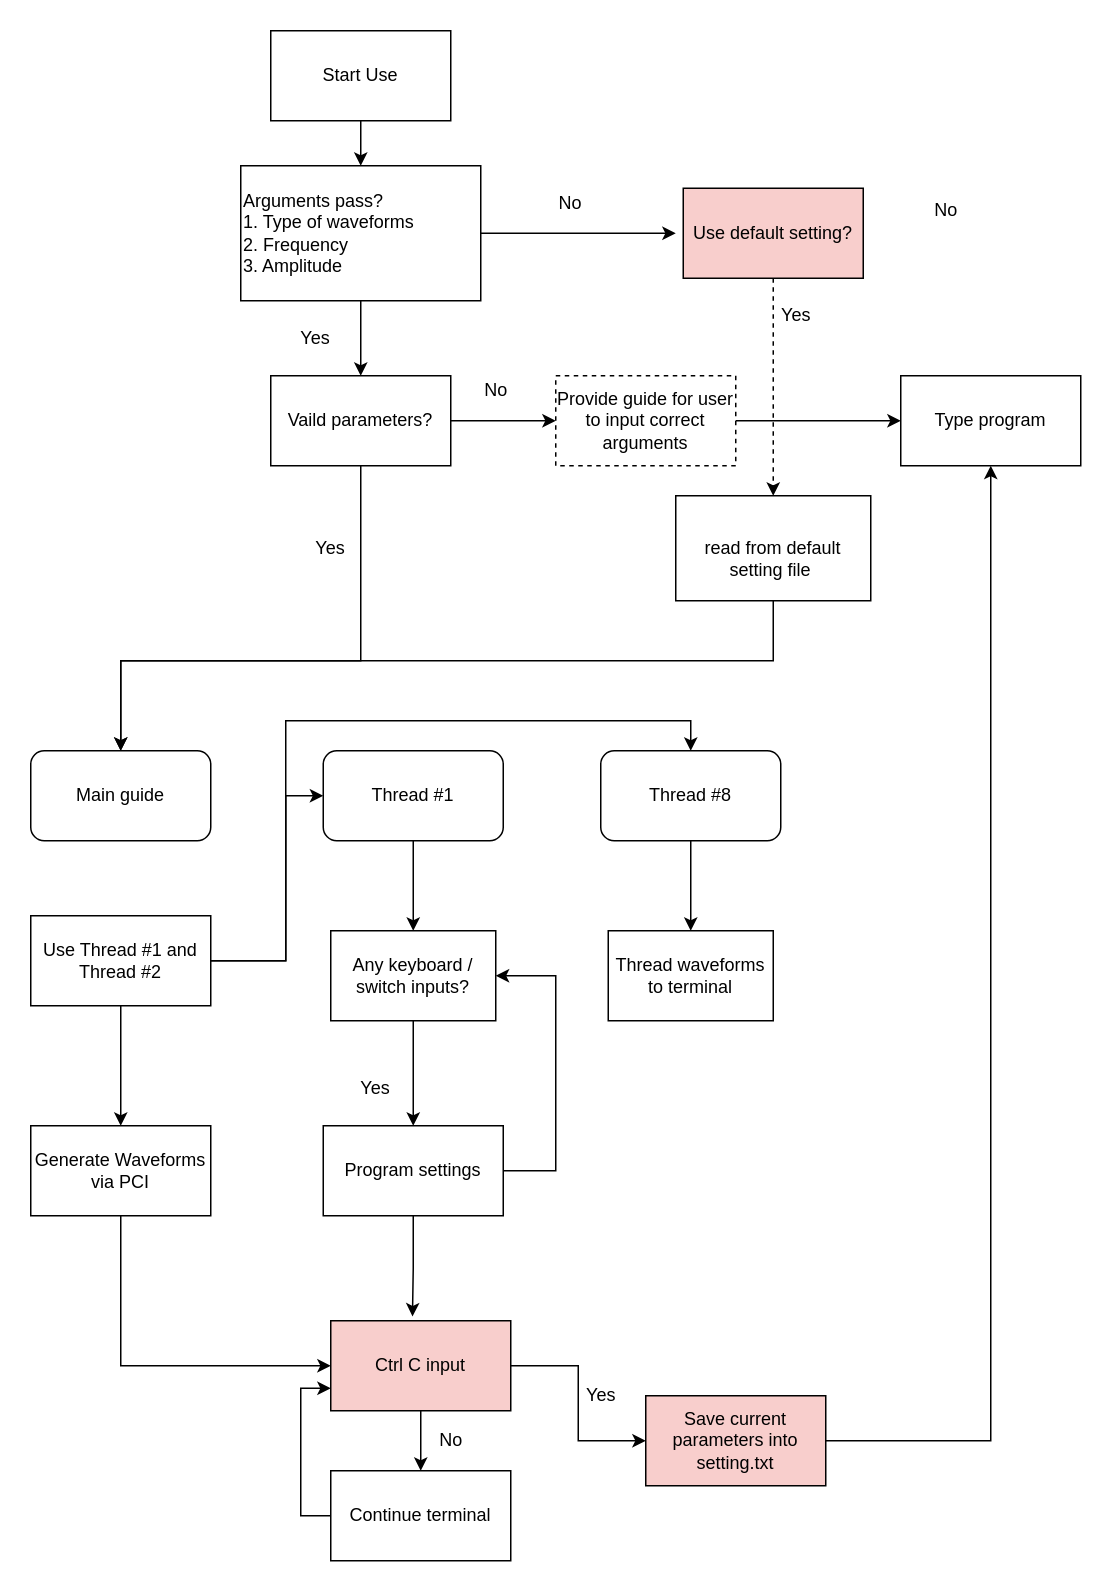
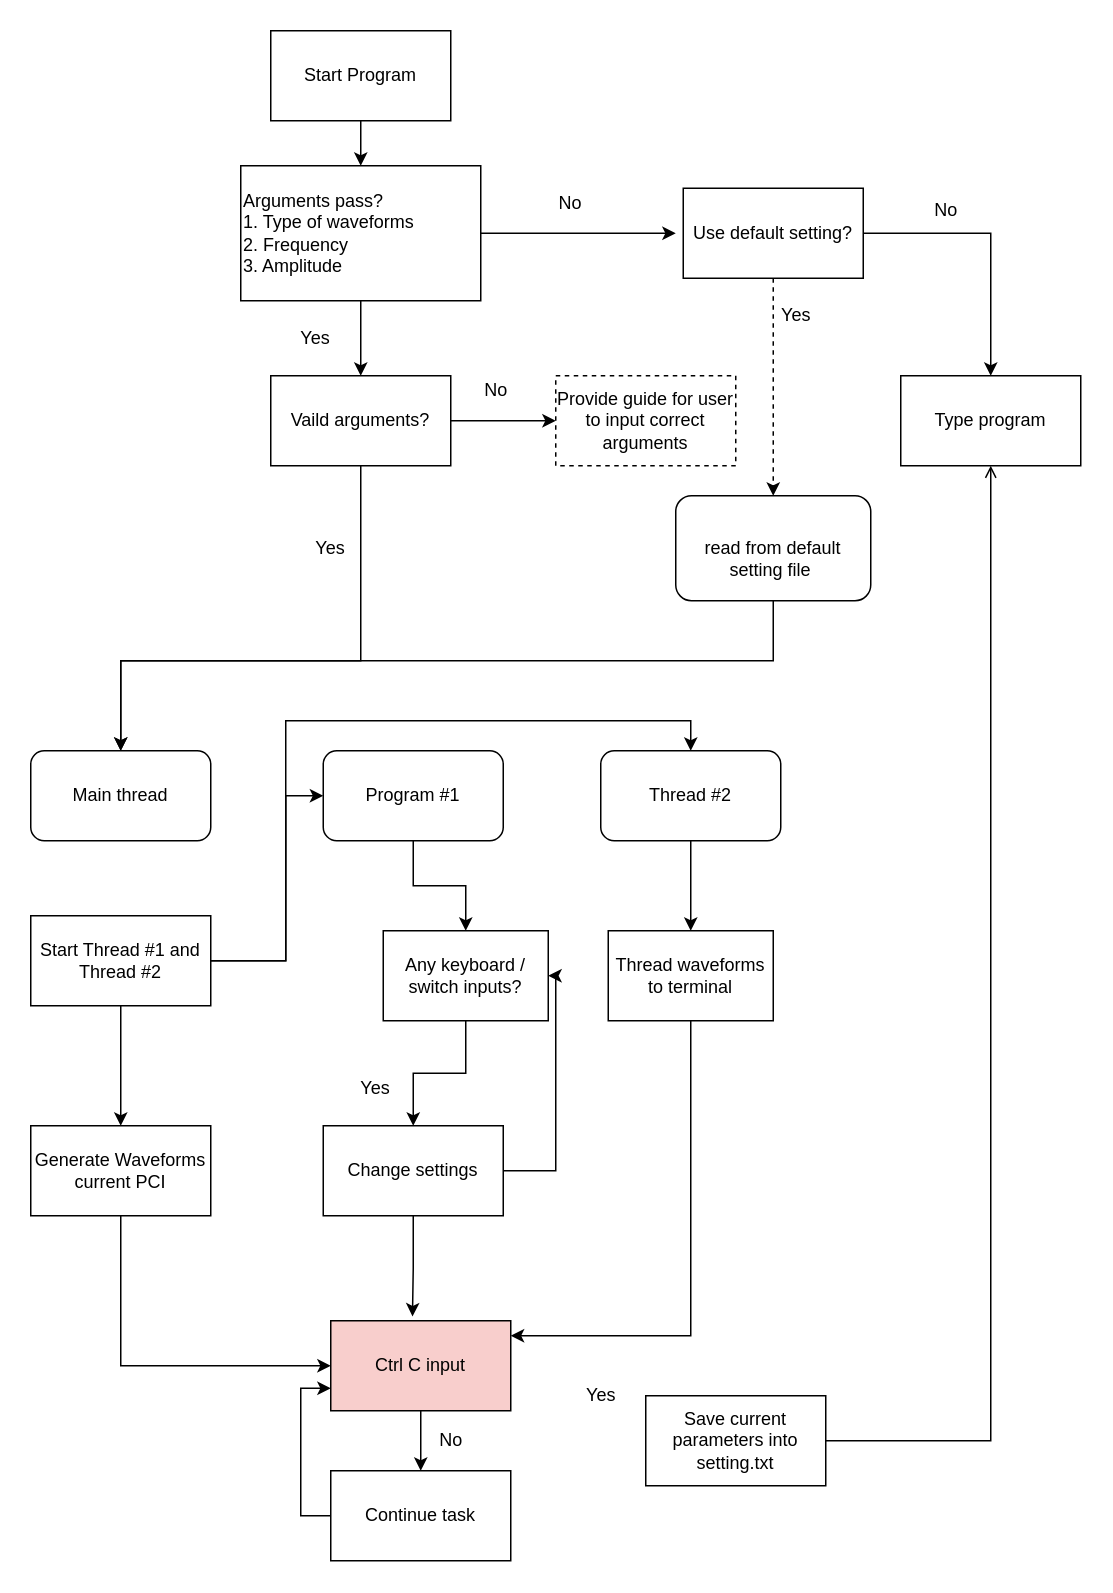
node "Start Use": label "Start Use" -> "Start Program"
node "Use default setting?": fillcolor #f8cecc -> #ffffff
edge "Use default setting?" -> "Type program": added
node "Vaild parameters?": label "Vaild parameters?" -> "Vaild arguments?"
edge "Provide guide for user to input correct arguments" -> "Type program": removed
edge "Save current parameters into setting.txt" -> "Type program": arrowhead classic -> open
node "read from default setting file": shape rectangle -> rounded rectangle
node "Main guide": label "Main guide" -> "Main thread"
node "Thread #1": label "Thread #1" -> "Program #1"
node "Thread #8": label "Thread #8" -> "Thread #2"
node "Use Thread #1 and Thread #2": label "Use Thread #1 and Thread #2" -> "Start Thread #1 and Thread #2"
node "Any keyboard / switch inputs?": moved (413, 976) -> (466, 976)
node "Generate Waveforms via PCI": label "Generate Waveforms via PCI" -> "Generate Waveforms current PCI"
node "Program settings": label "Program settings" -> "Change settings"
edge "Thread waveforms to terminal" -> "Ctrl C input": added
edge "Ctrl C input" -> "Save current parameters into setting.txt": removed
node "Save current parameters into setting.txt": fillcolor #f8cecc -> #ffffff
node "Continue terminal": label "Continue terminal" -> "Continue task"
